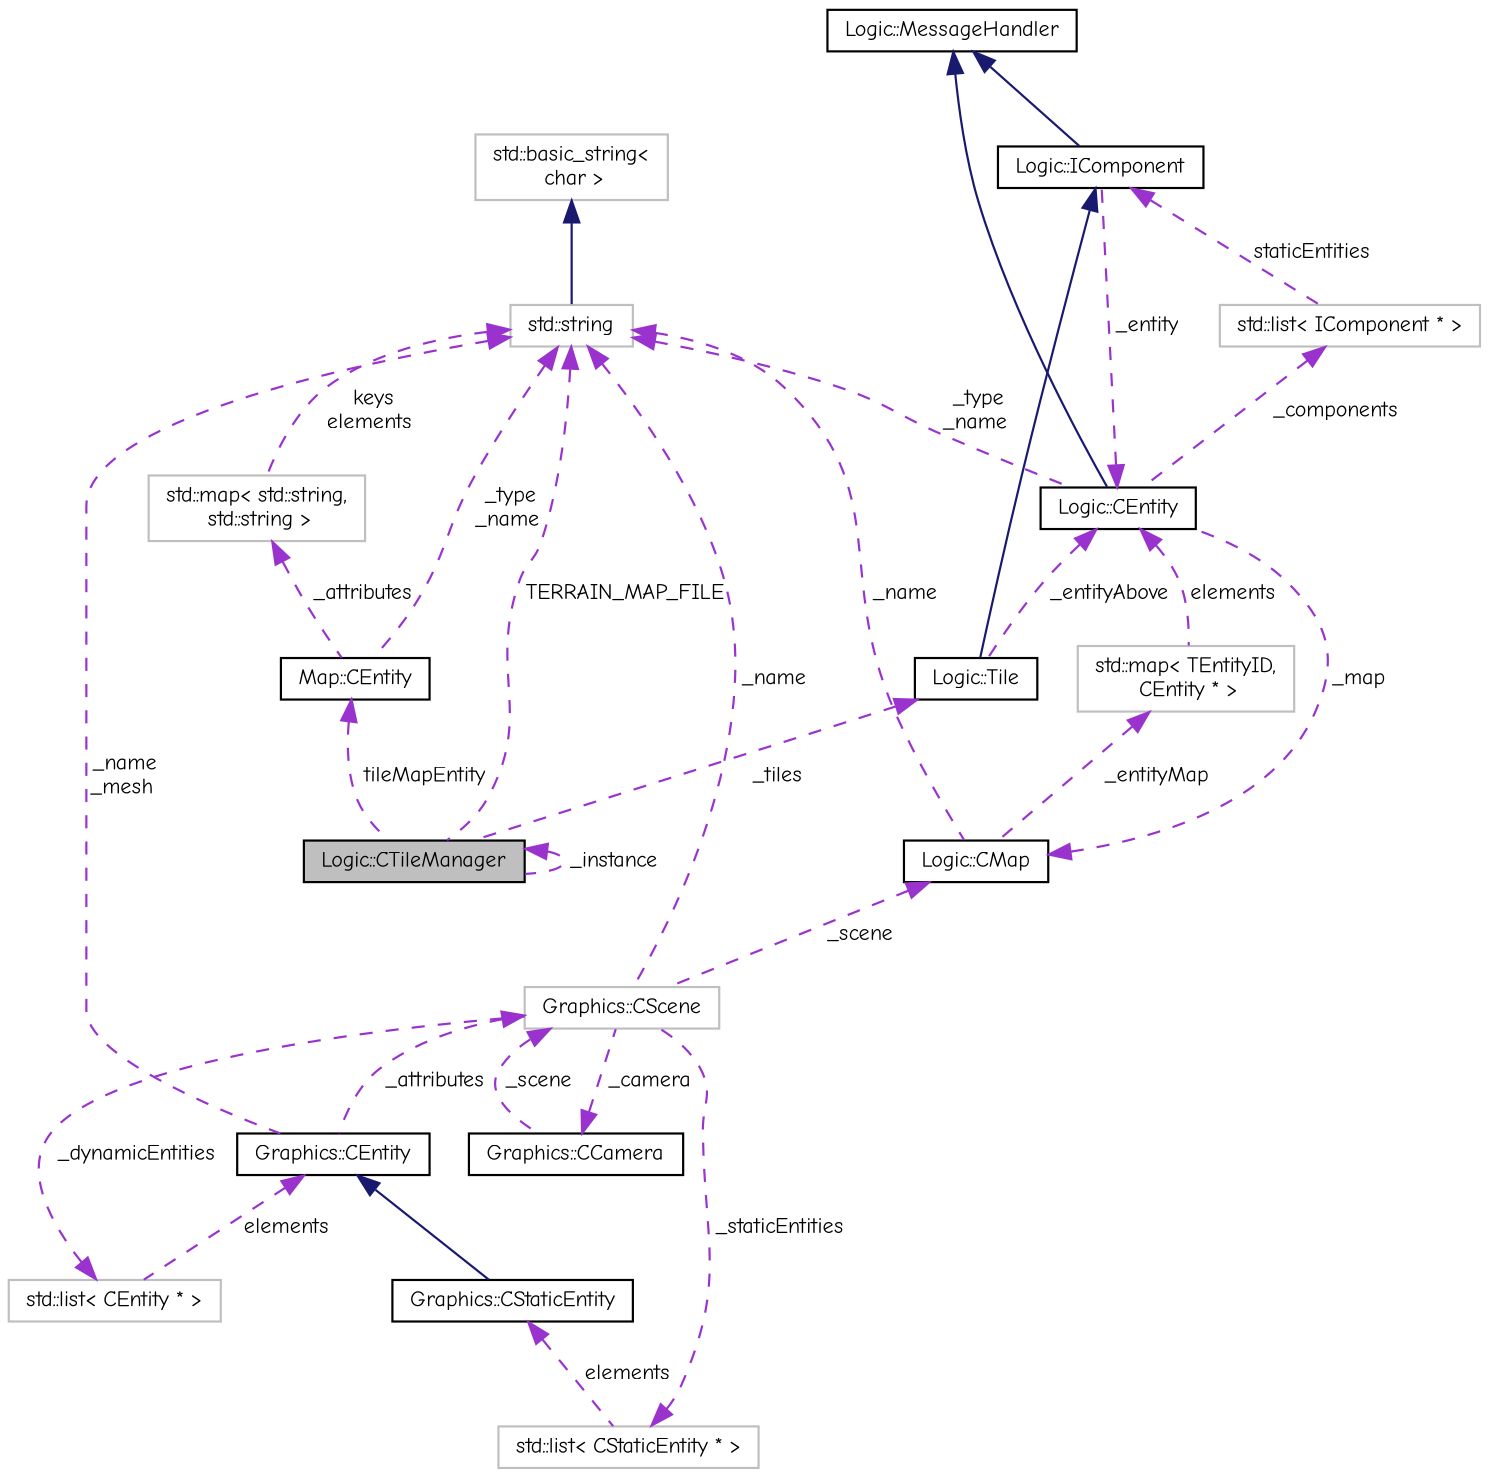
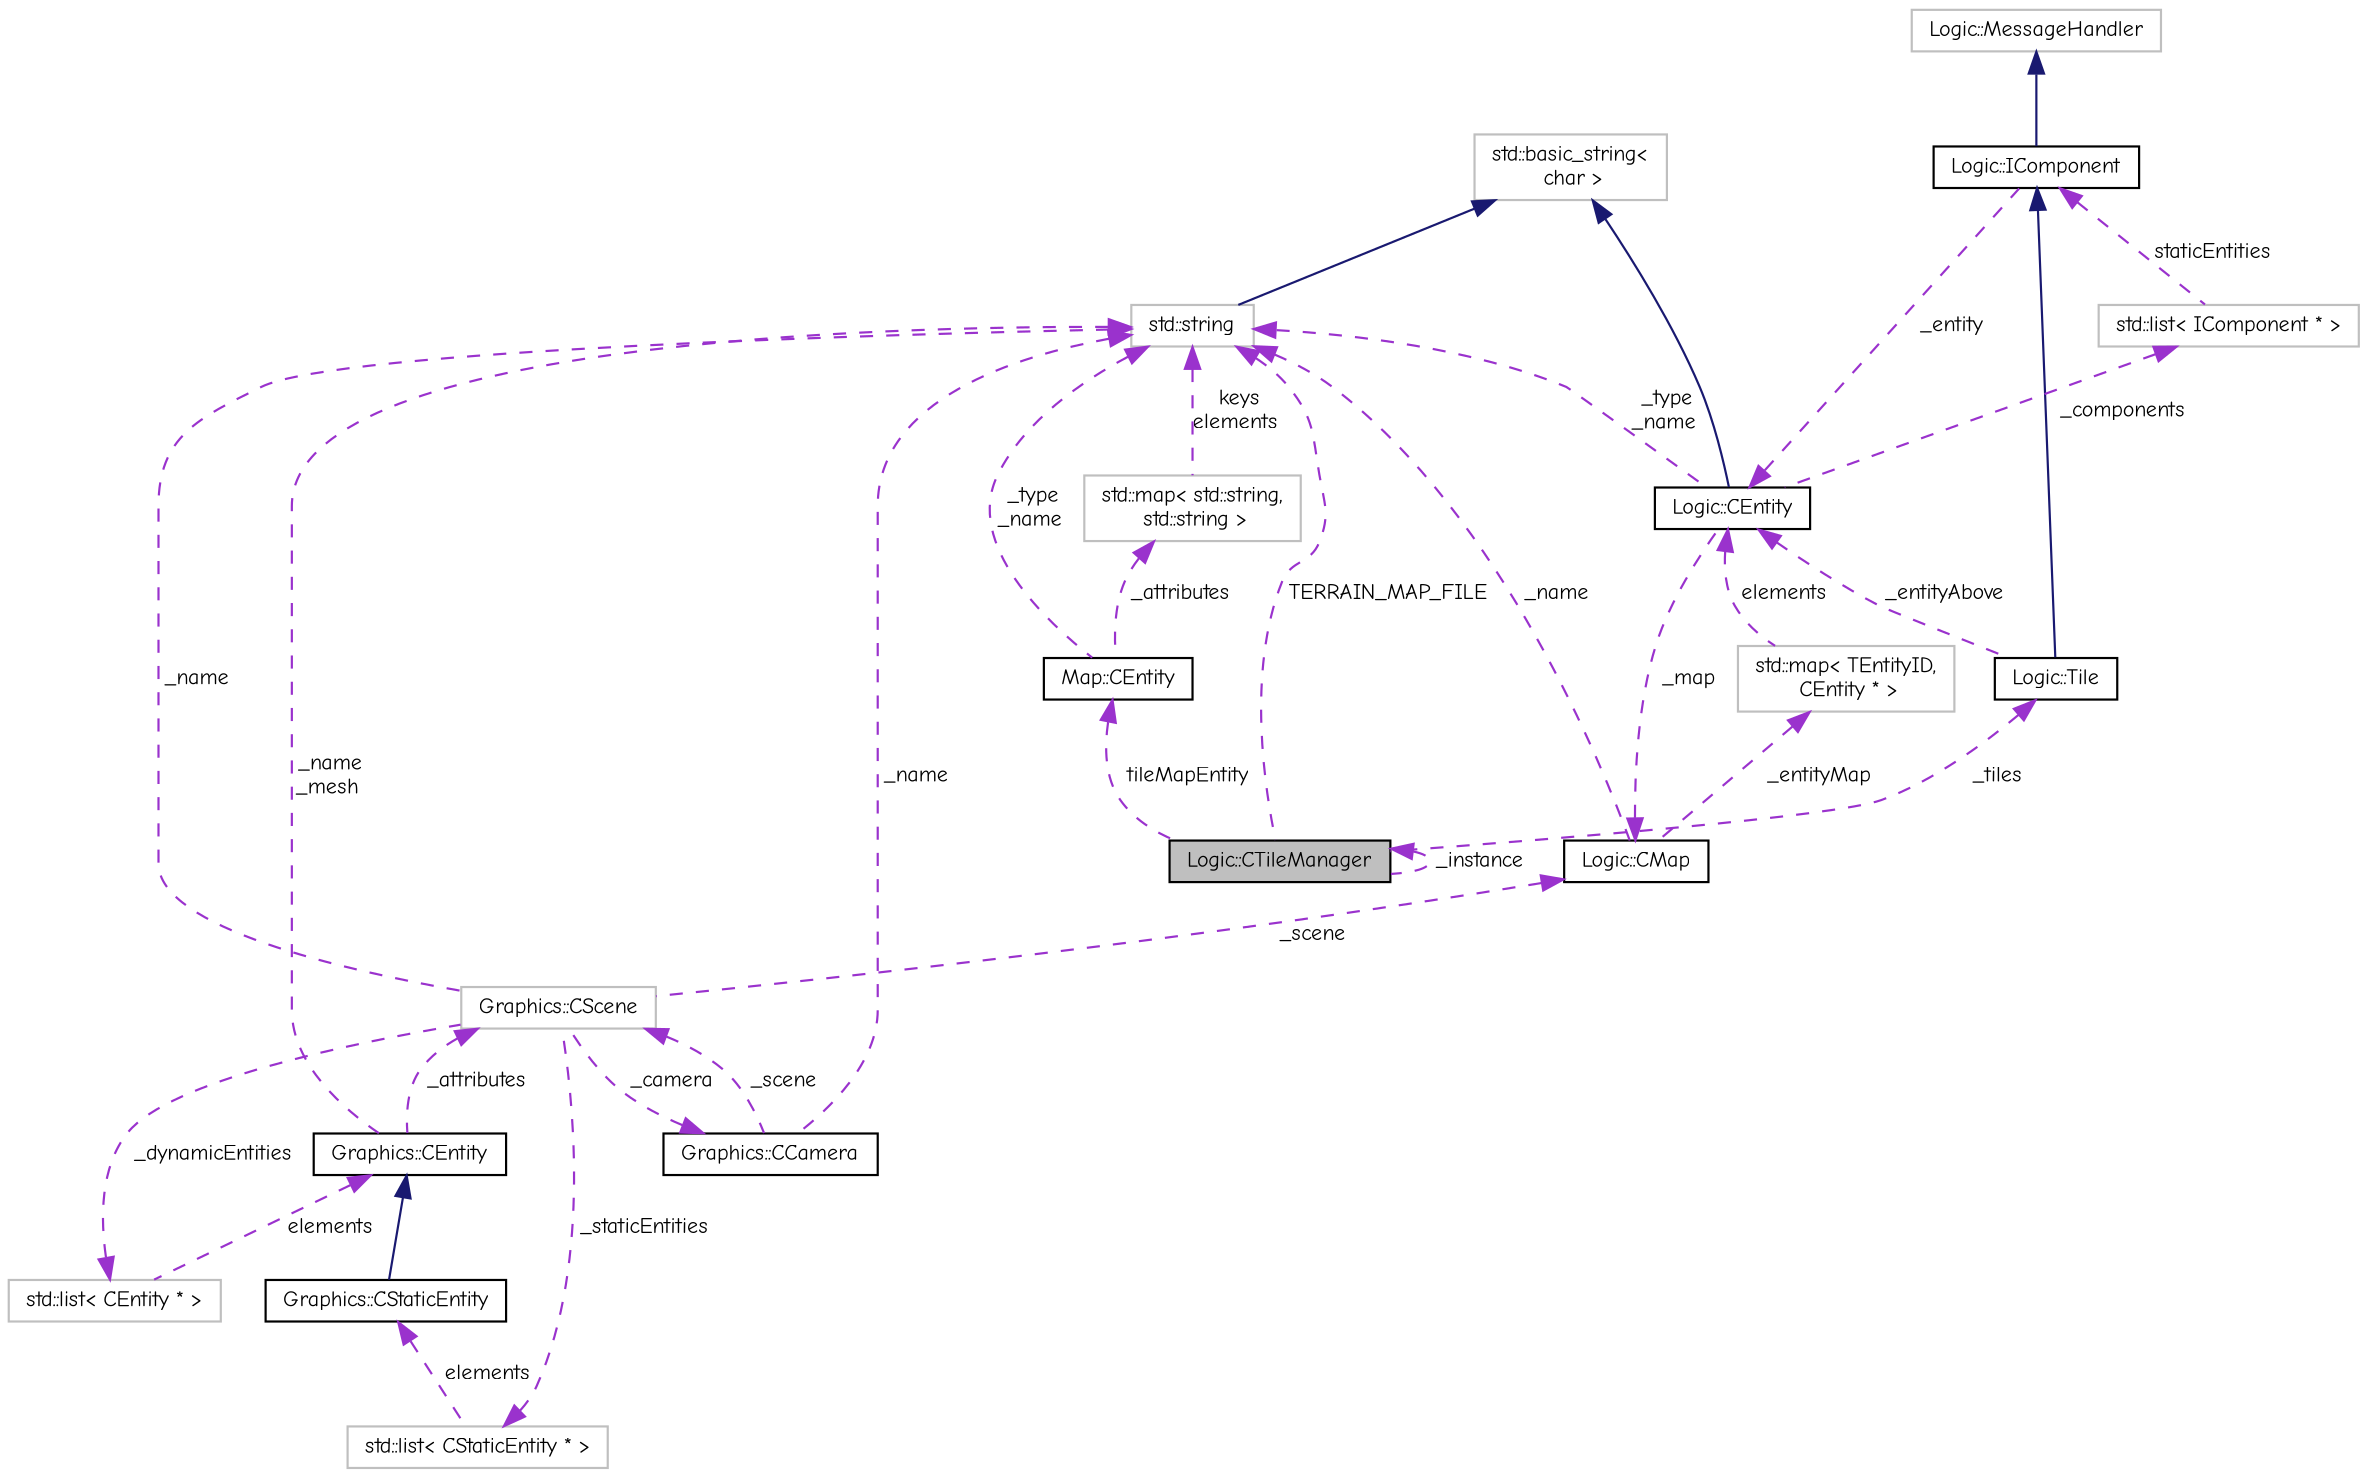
node "Logic::MessageHandler": color black -> grey75
edge "Logic::CEntity" -> "Logic::MessageHandler": now "Logic::CEntity" -> "std::basic_string< char >"
edge "Graphics::CCamera" -> "std::string": added, label "_name"
